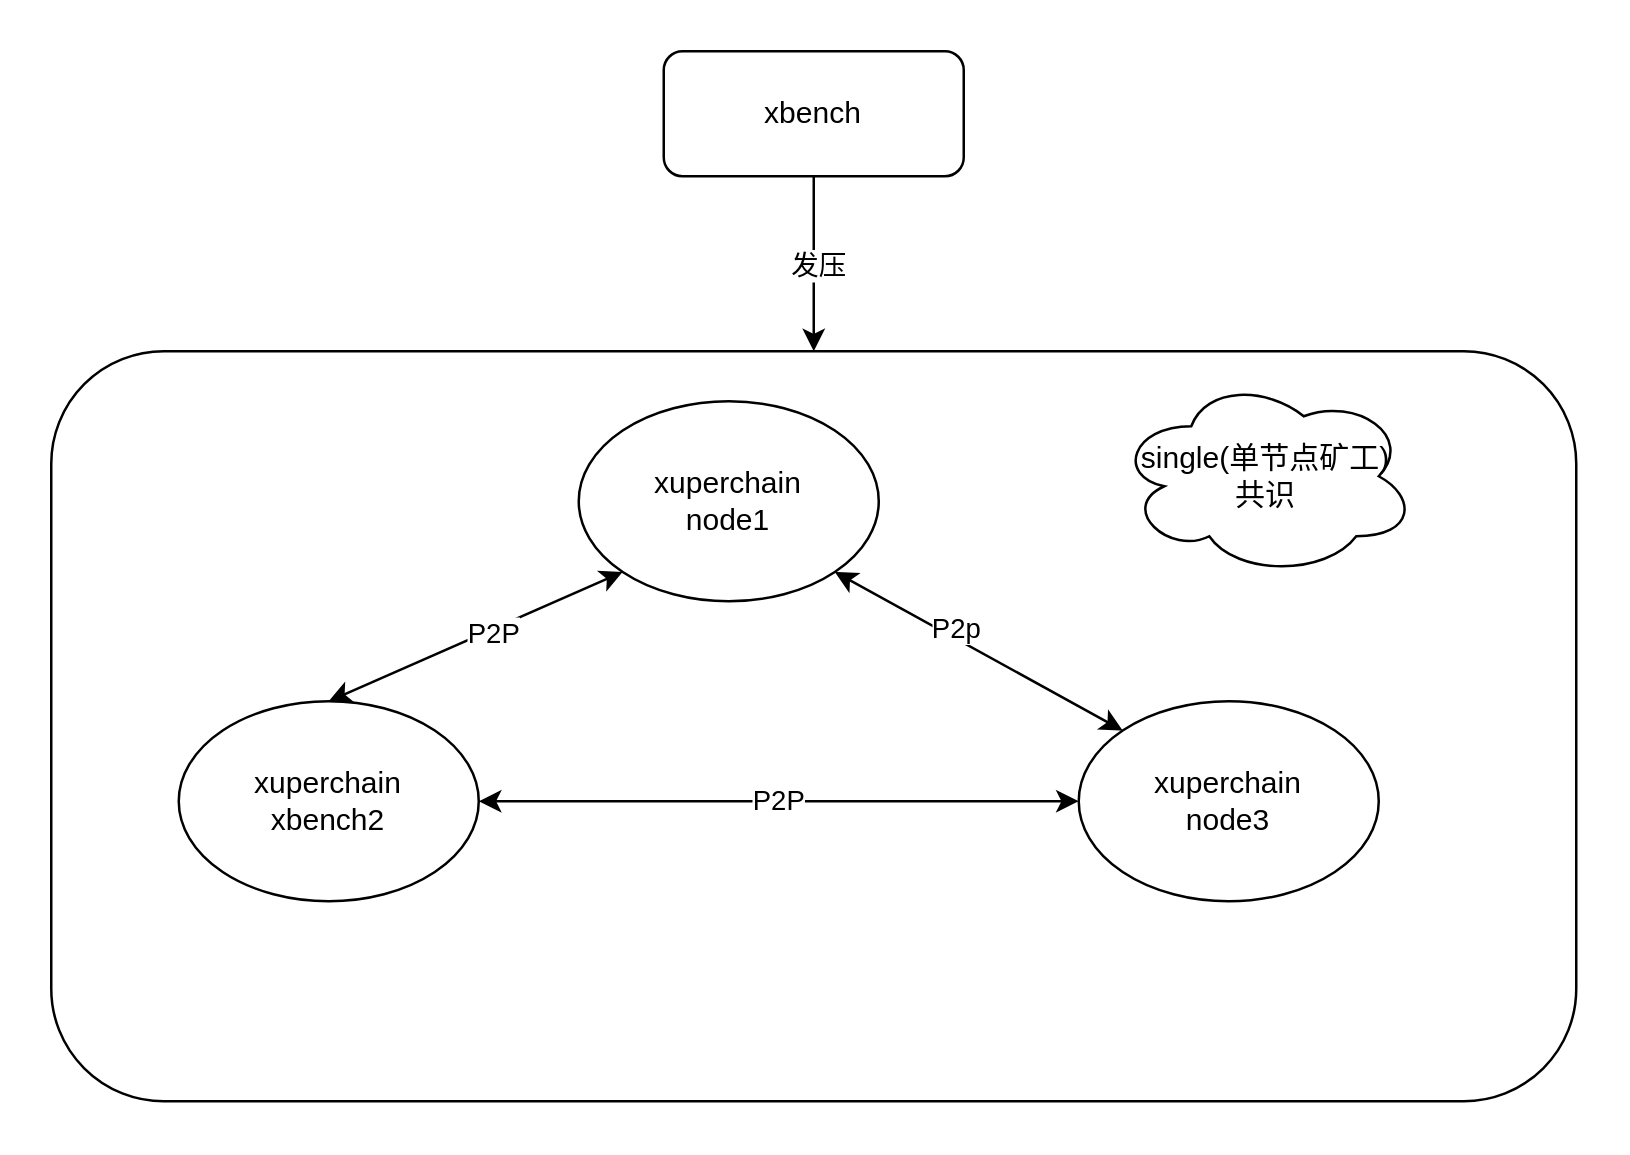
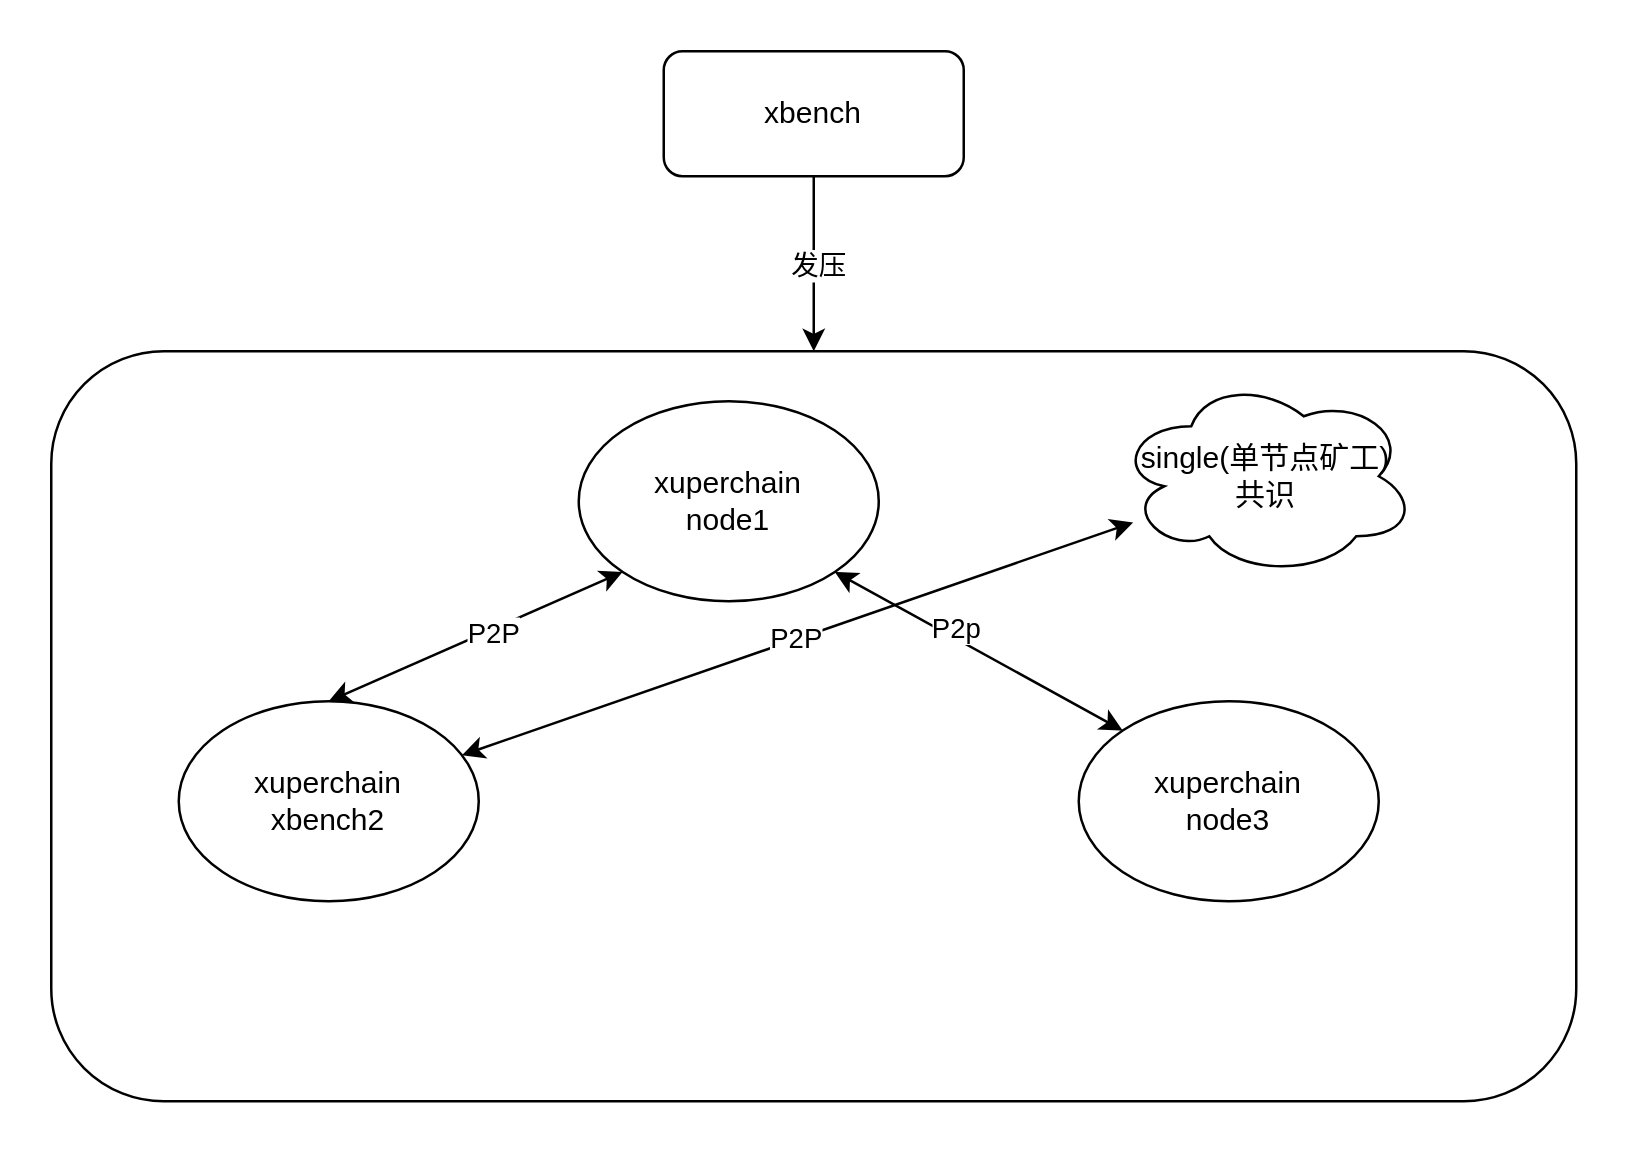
edge "xuperchain xbench2" -- "xuperchain node3": now "xuperchain xbench2" -- "single(单节点矿工) 共识"
